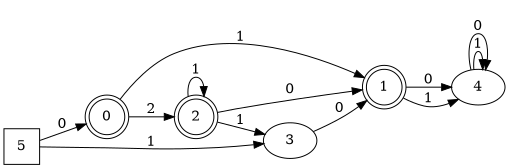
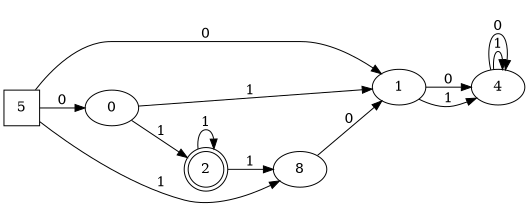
node "1": shape doublecircle -> ellipse
edge "2" -> "1": now "5" -> "1"
edge "0" -> "2": label "2" -> "1"
node "0": shape doublecircle -> ellipse
node "3": label "3" -> "8"
